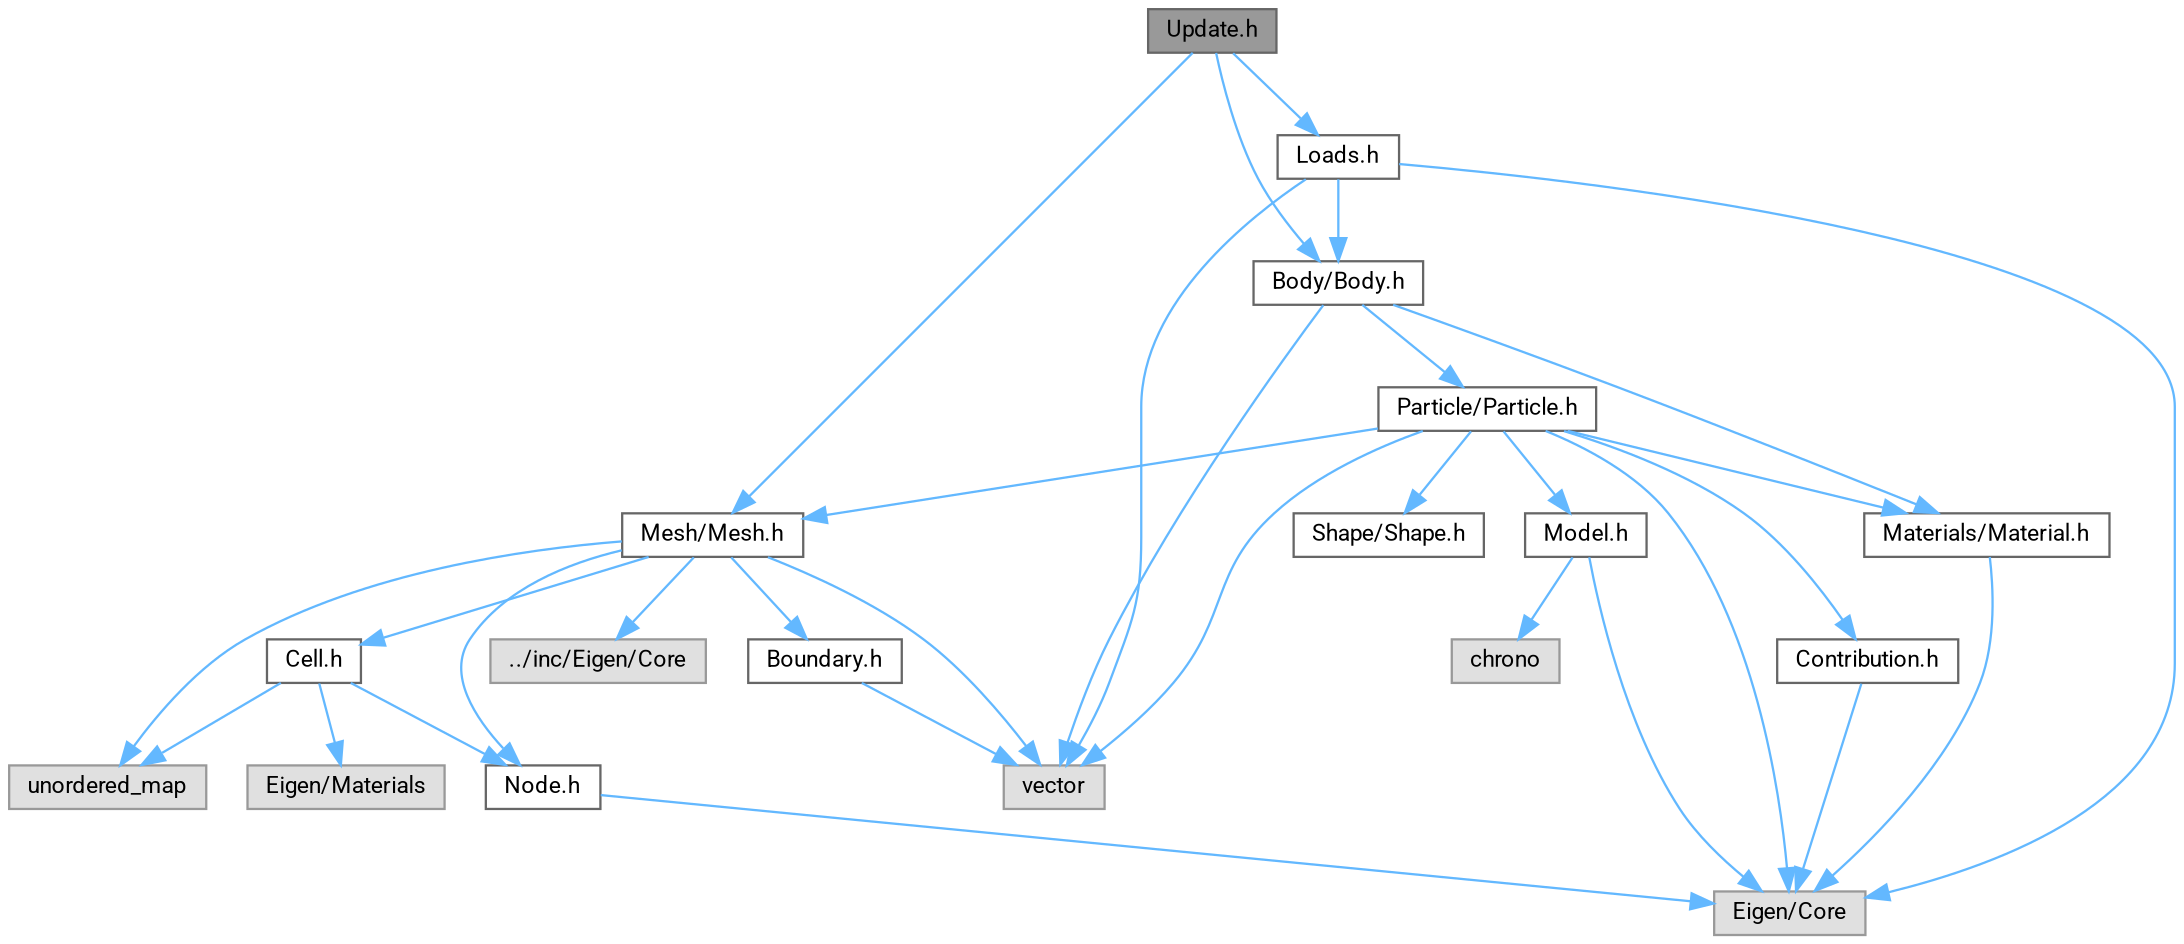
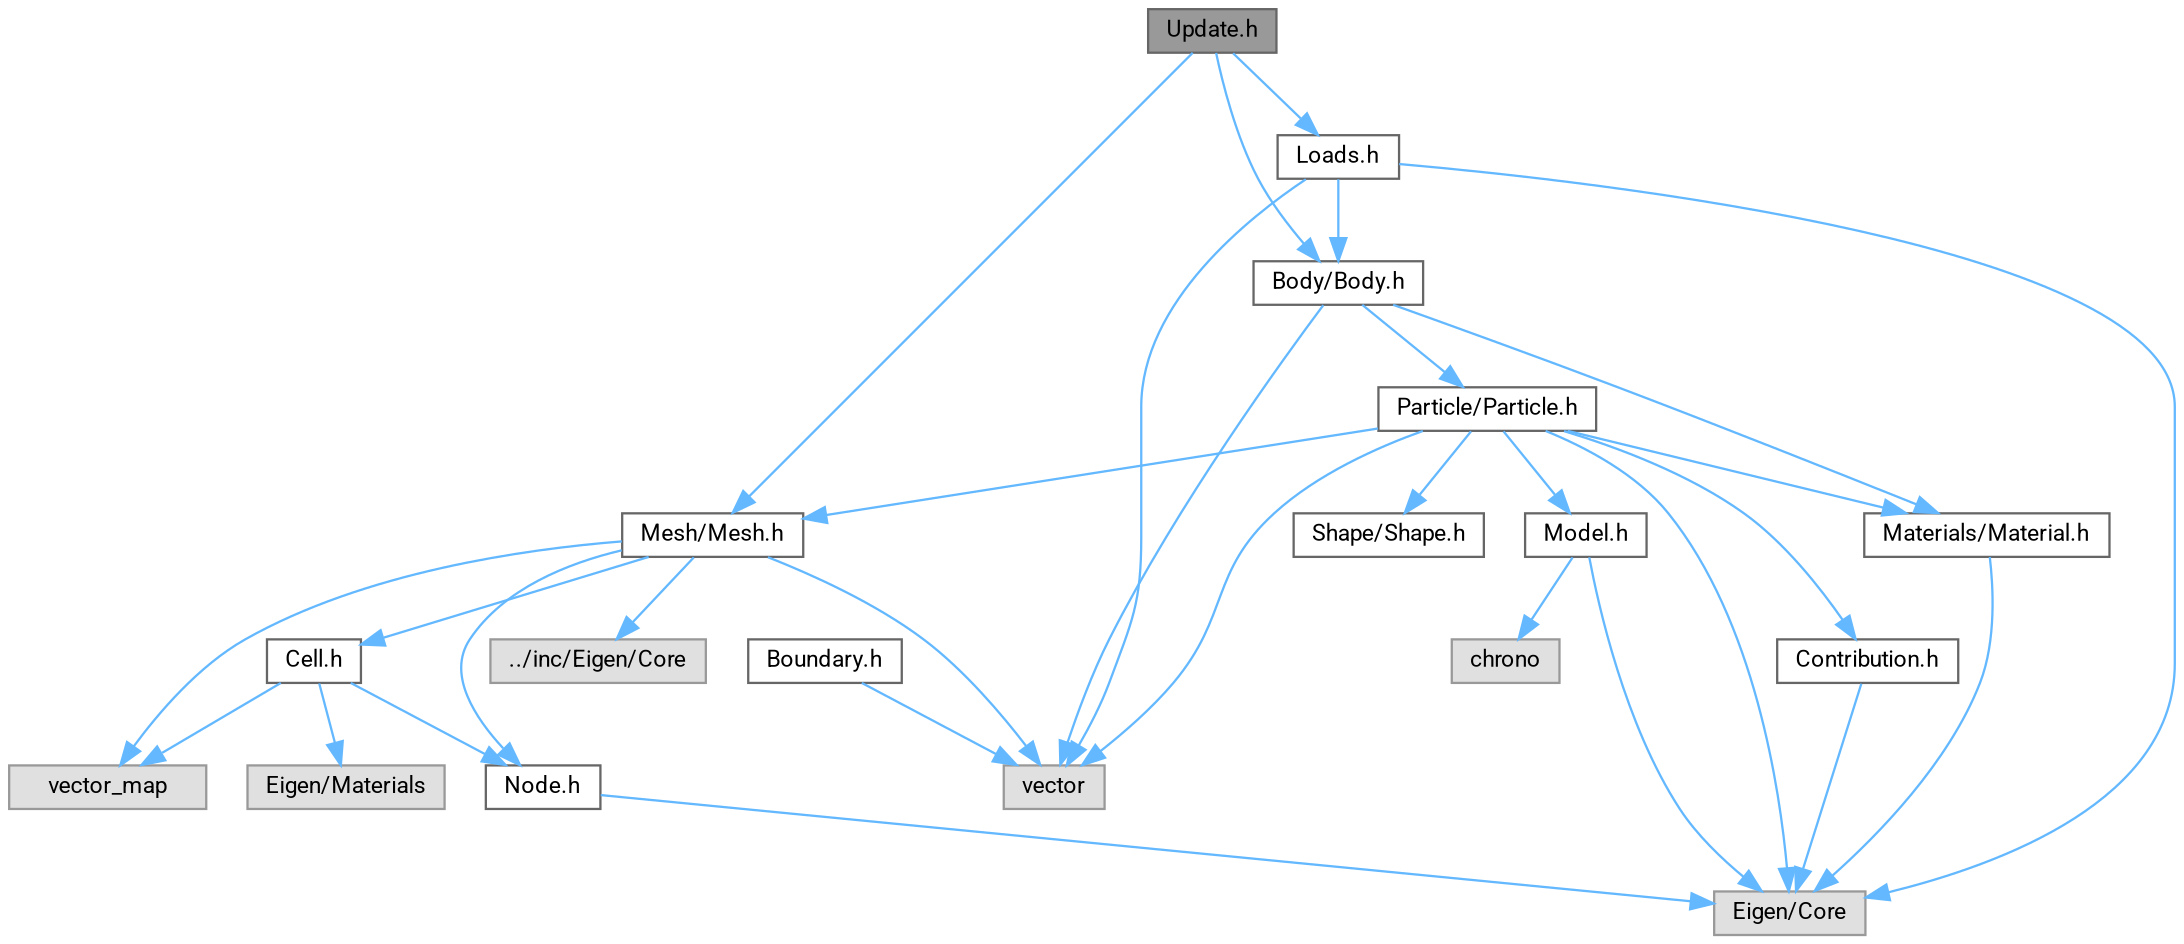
edge "Mesh/Mesh.h" -> "Boundary.h": removed
node "unordered_map": label "unordered_map" -> "vector_map"
